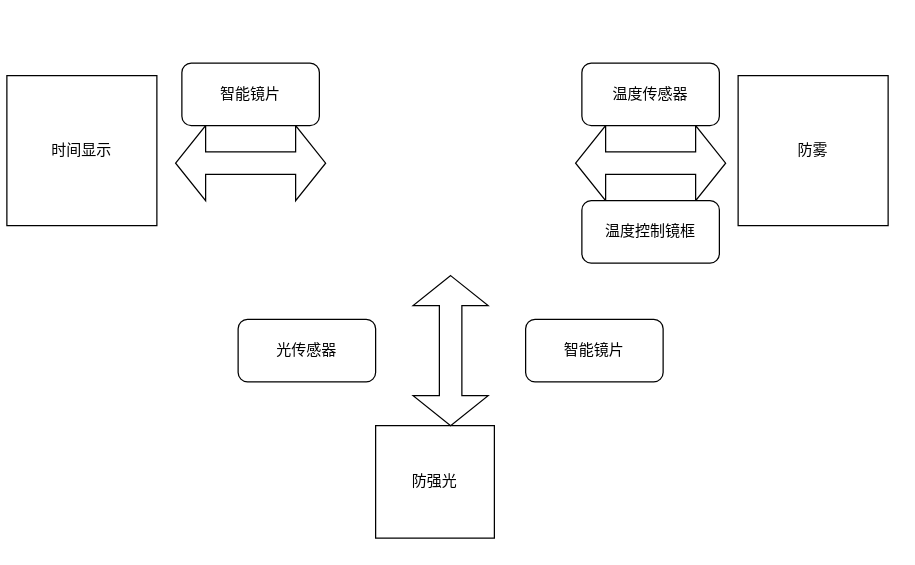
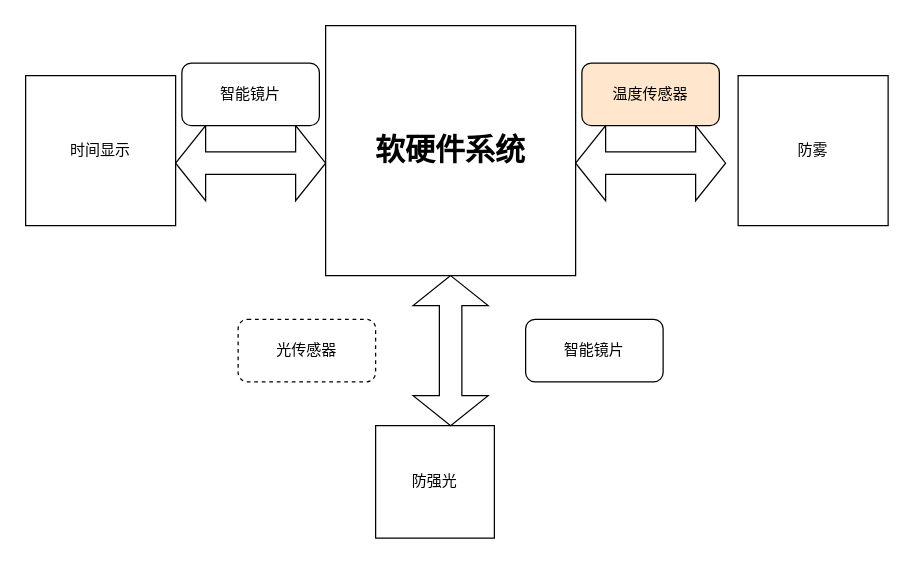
node "温度传感器": fillcolor #ffffff -> #ffe6cc
node "时间显示": moved (82, 151) -> (101, 151)
node "软硬件系统": added
node "温度控制镜框": removed
node "光传感器": style solid -> dashed
